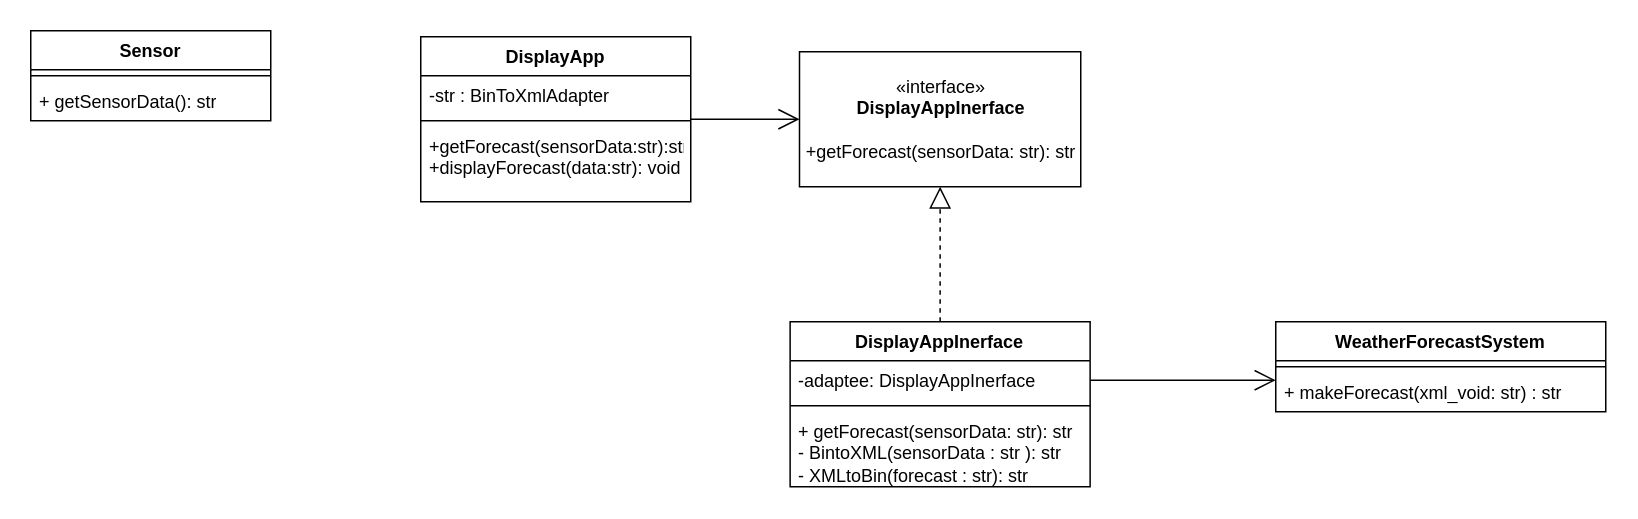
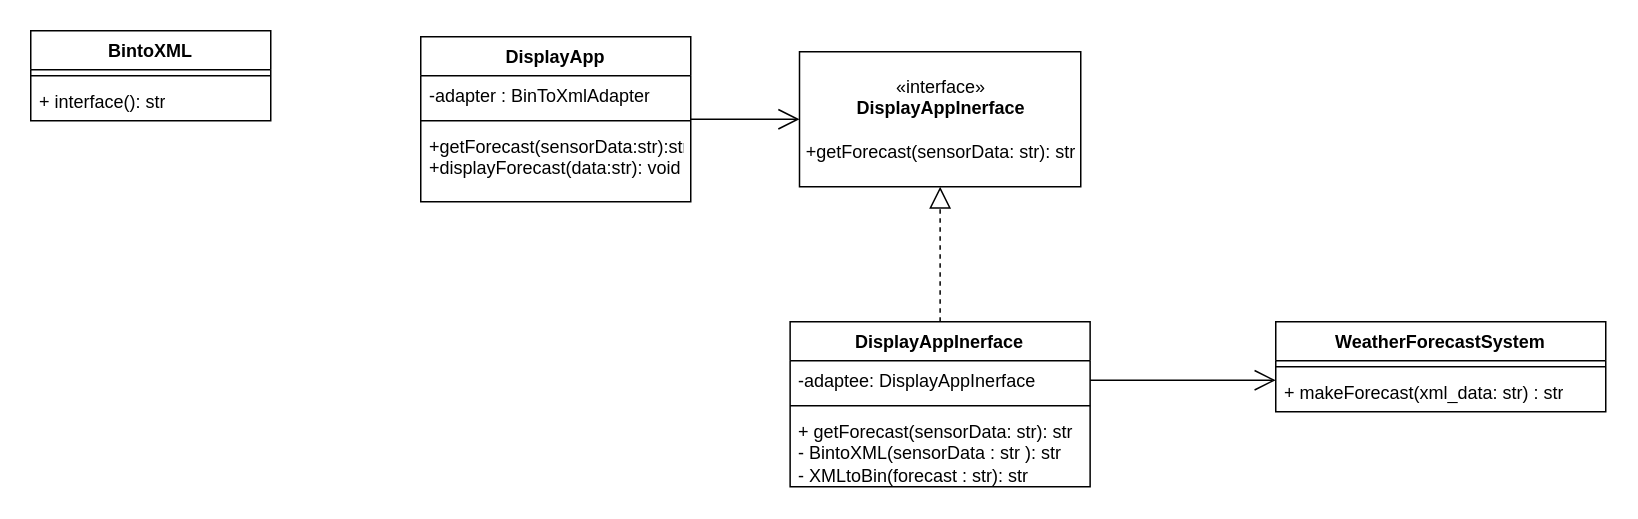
node "Sensor": label "Sensor" -> "BintoXML"
node "-str : BinToXmlAdapter": label "-str : BinToXmlAdapter" -> "-adapter : BinToXmlAdapter"
node "+ getSensorData(): str": label "+ getSensorData(): str" -> "+ interface(): str"
node "+ makeForecast(xml_void: str) : str": label "+ makeForecast(xml_void: str) : str" -> "+ makeForecast(xml_data: str) : str"
